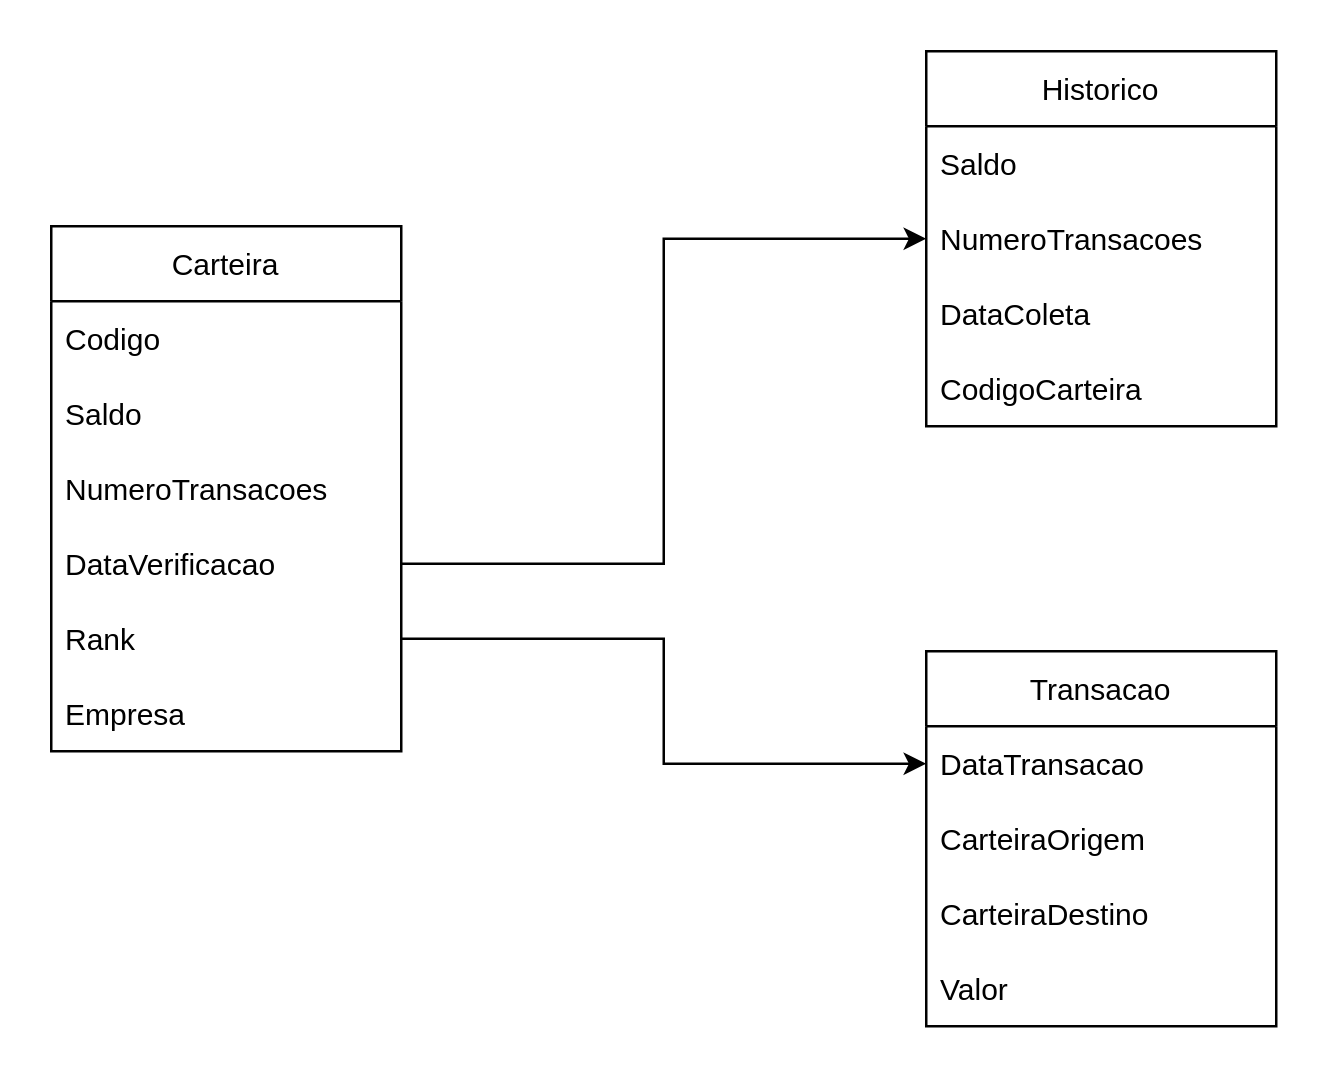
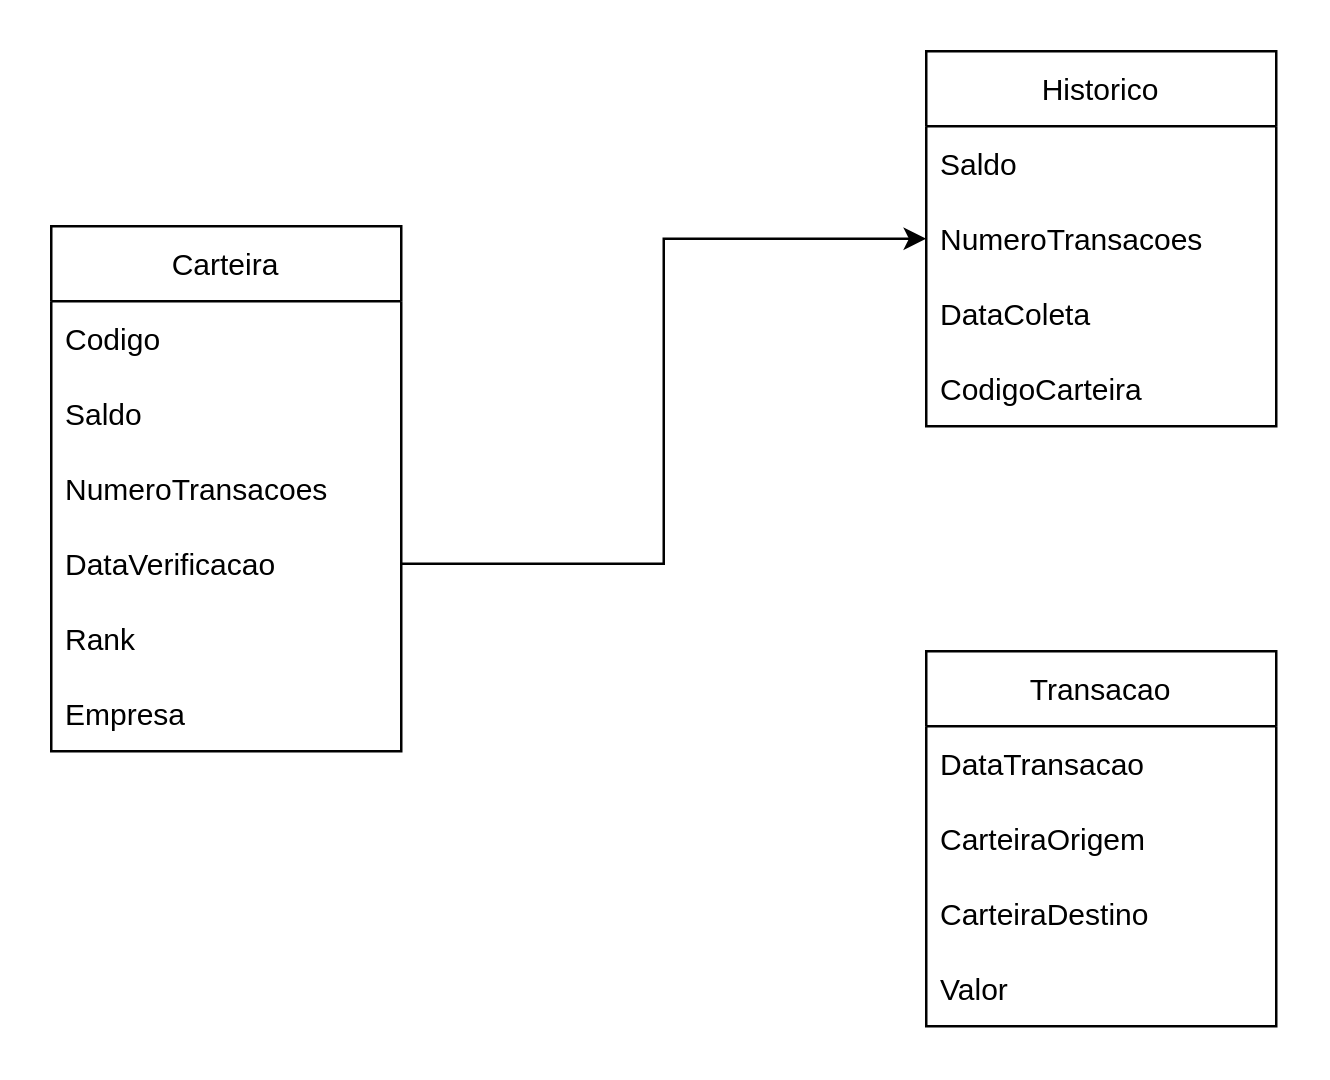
edge "Rank" -> "DataTransacao": removed
